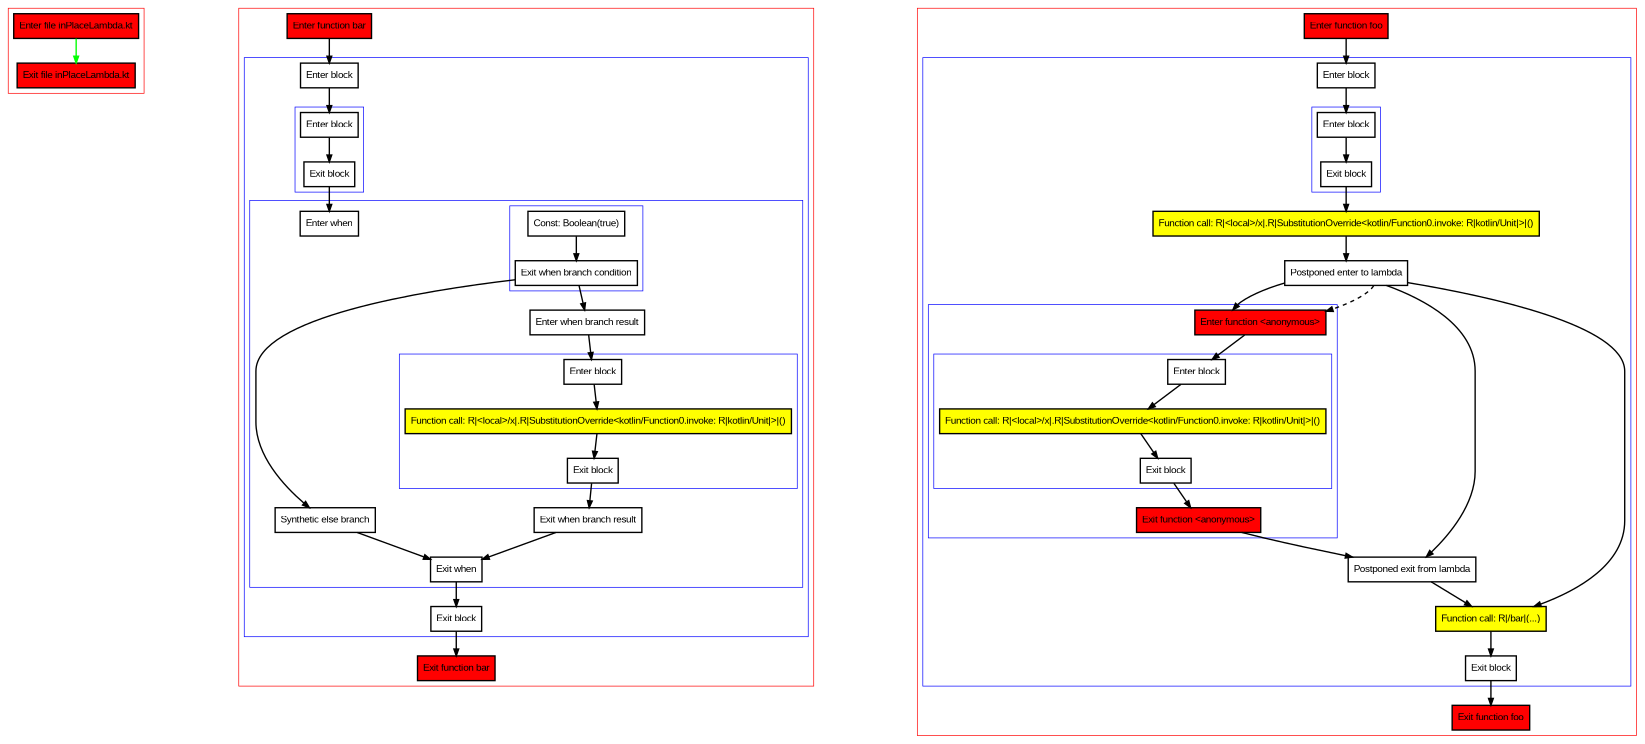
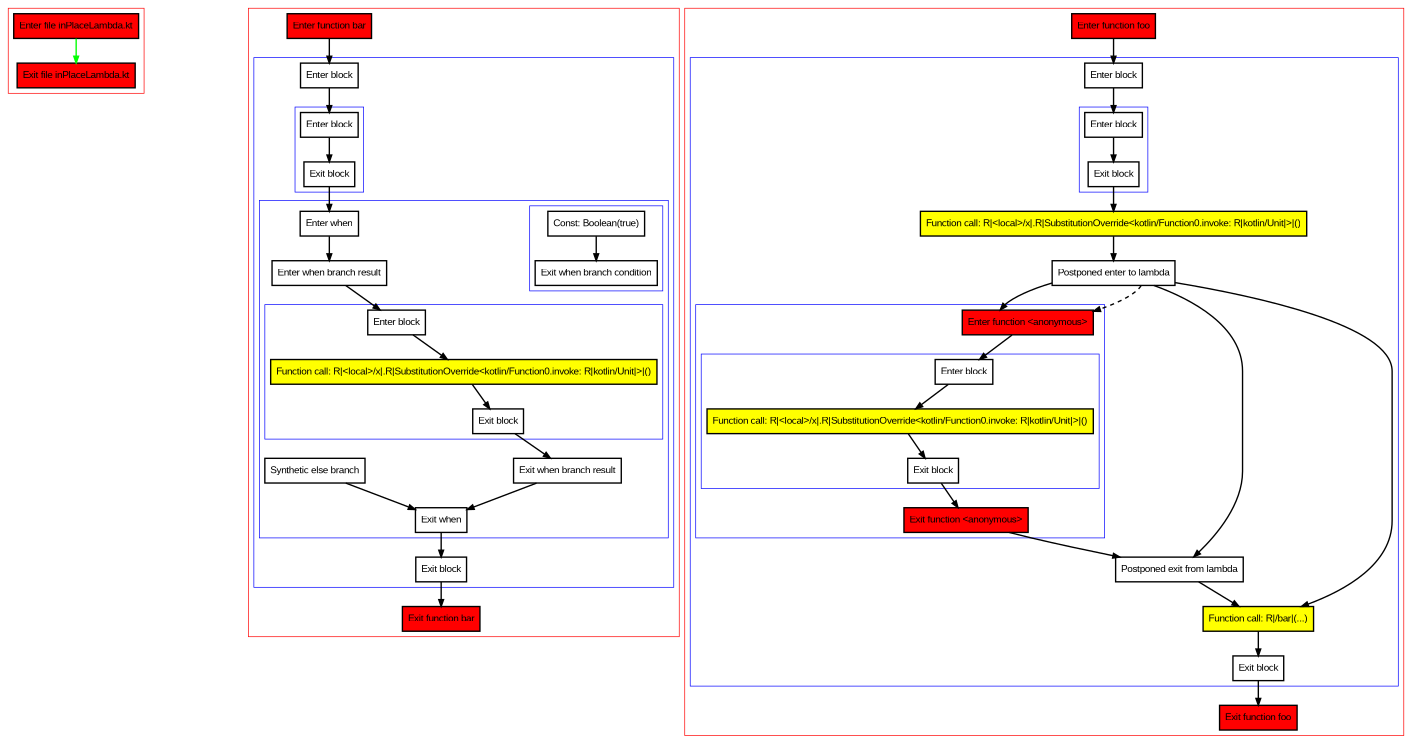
edge "Exit when branch condition" -> "Enter when branch result": now "Enter when" -> "Enter when branch result"
edge "Exit when branch condition" -> "Synthetic else branch": removed
